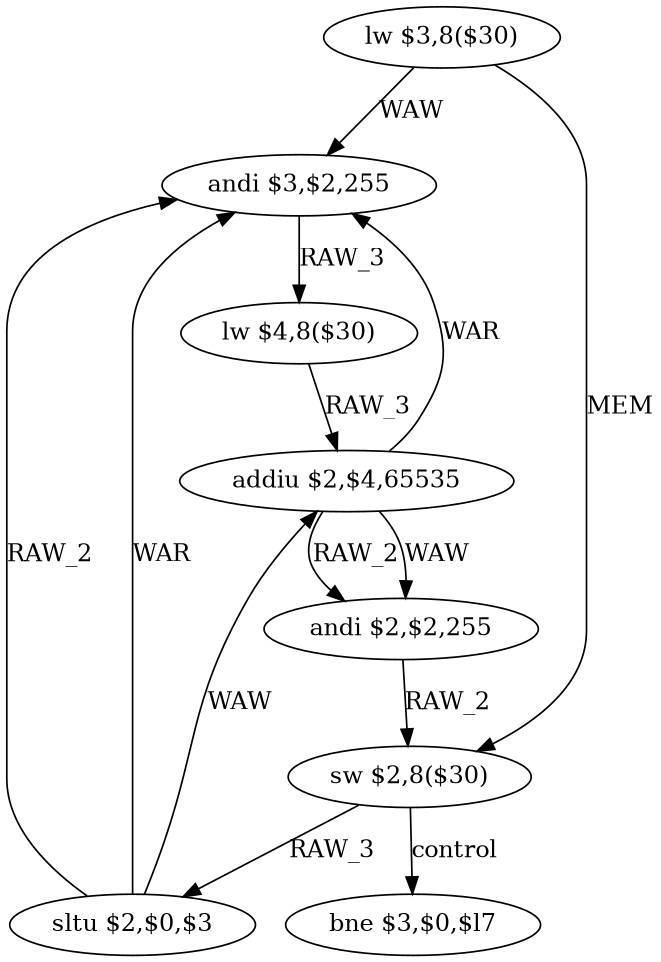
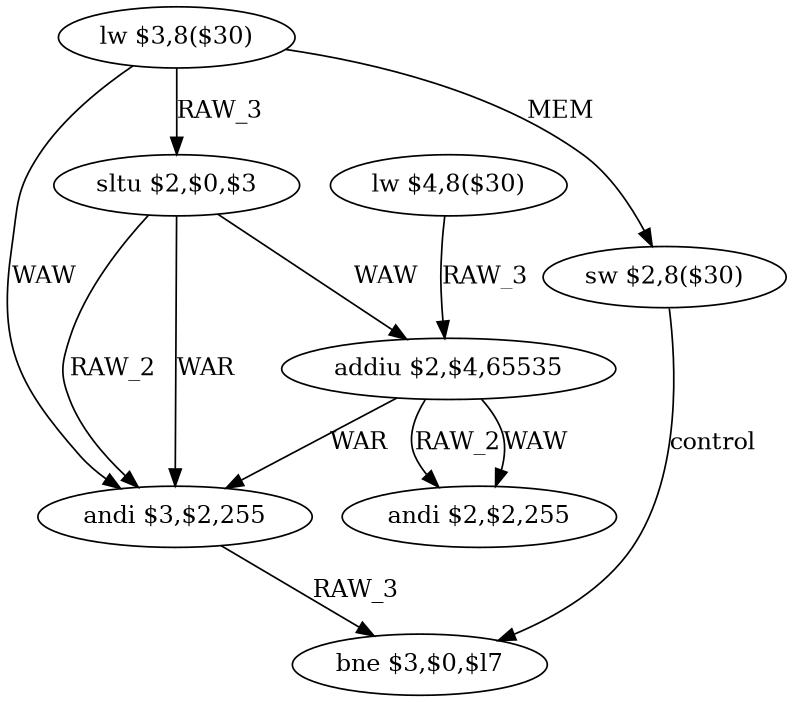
edge "andi $3,$2,255" -> "lw $4,8($30)": now "andi $3,$2,255" -> "bne $3,$0,$l7"
edge "andi $2,$2,255" -> "sw $2,8($30)": removed, label "RAW_2"
edge "sw $2,8($30)" -> "sltu $2,$0,$3": now "lw $3,8($30)" -> "sltu $2,$0,$3"
